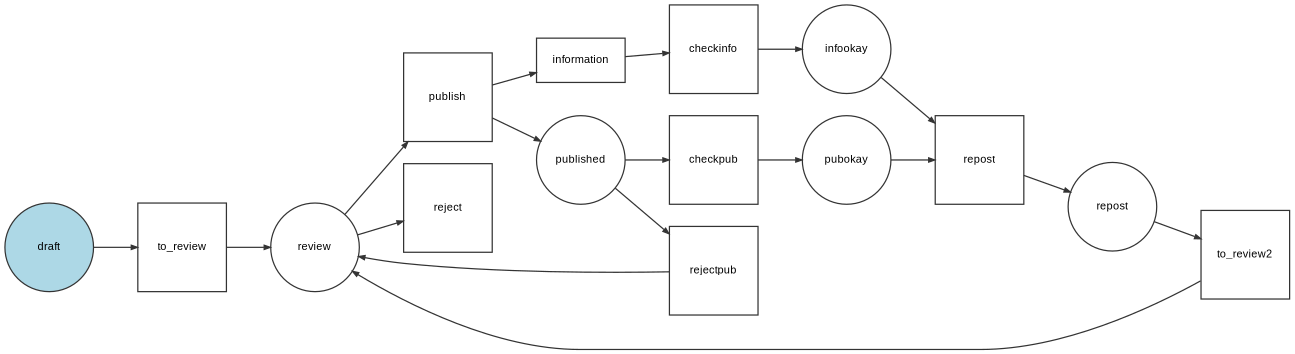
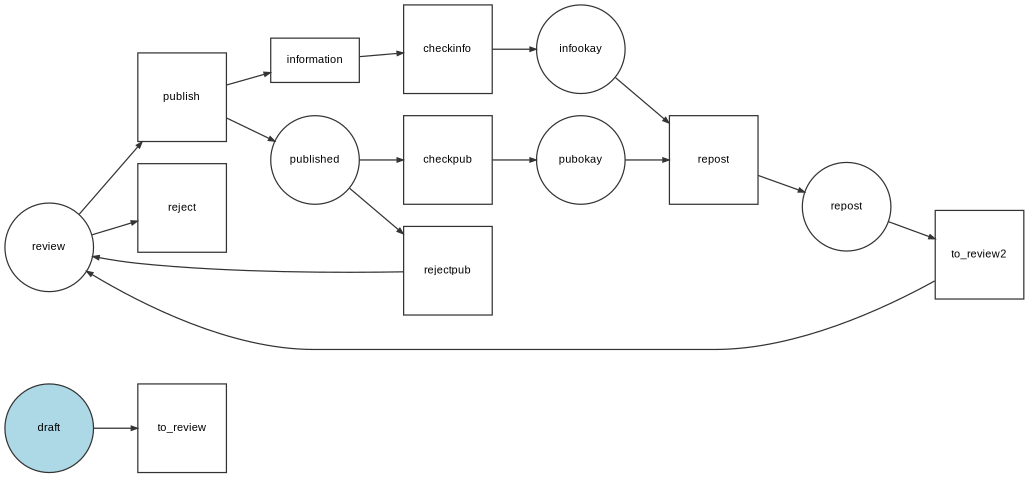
edge "to_review" -> "review": removed
